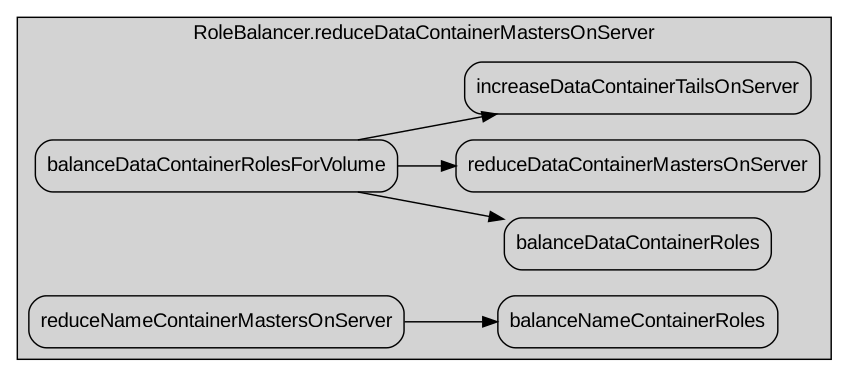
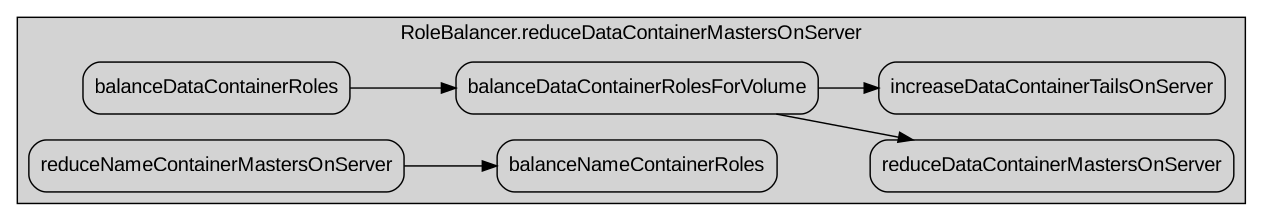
edge "balanceDataContainerRolesForVolume" -> "balanceDataContainerRoles": reversed
